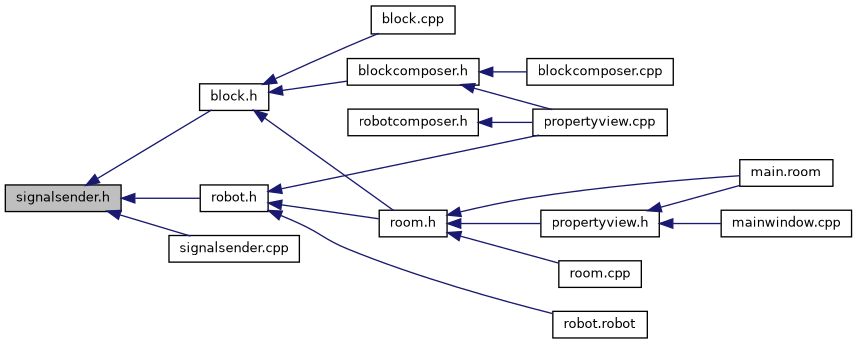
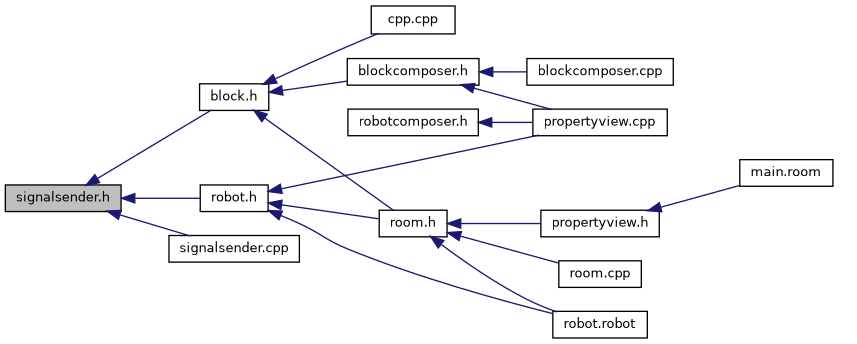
node "block.cpp": label "block.cpp" -> "cpp.cpp"
edge "main.room" -> "room.h": now "robot.robot" -> "room.h"
node "mainwindow.cpp": removed
